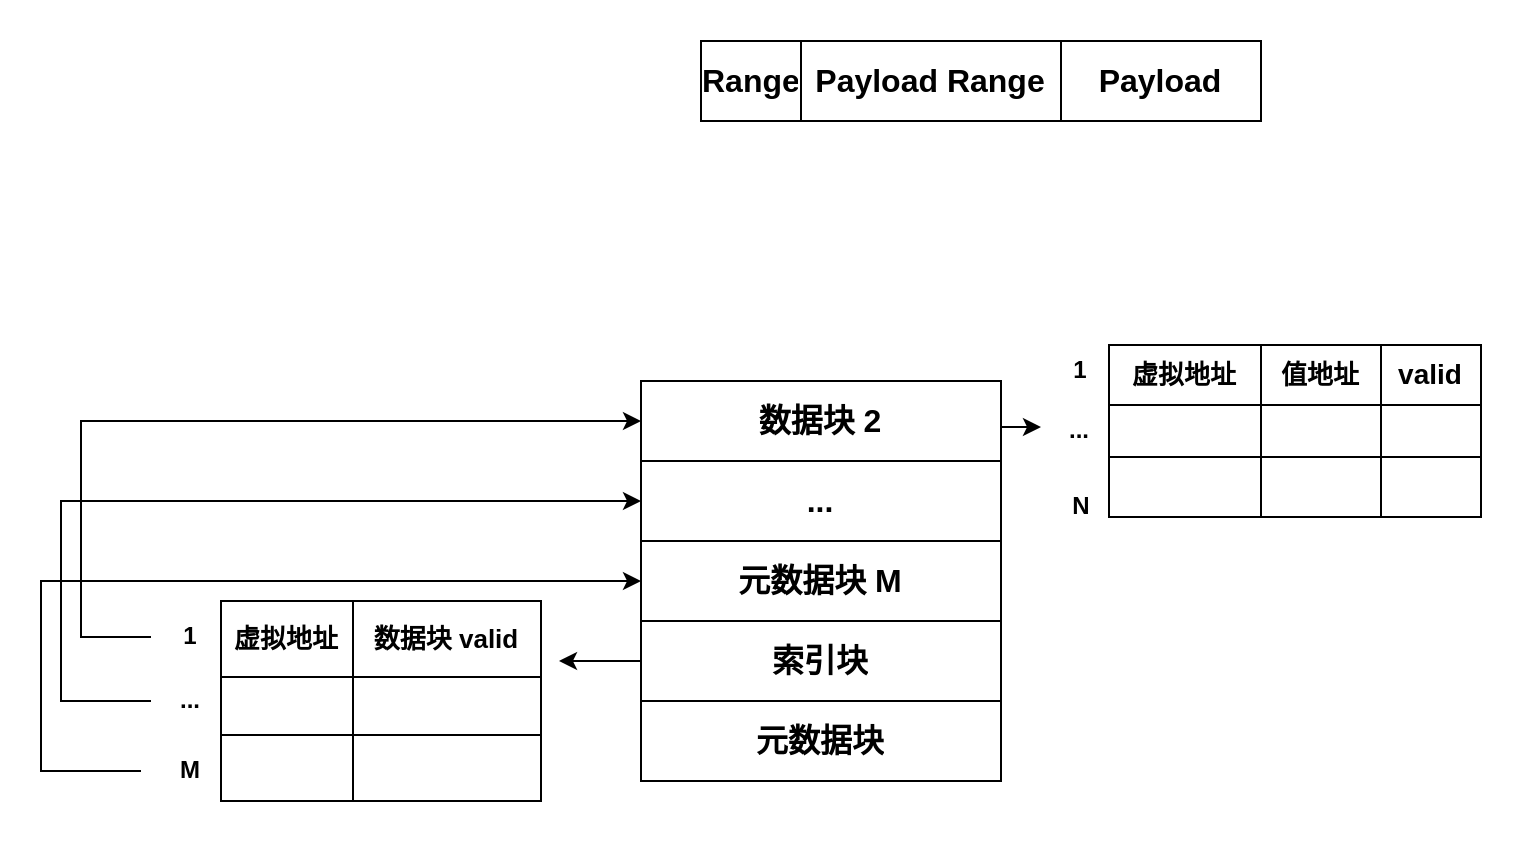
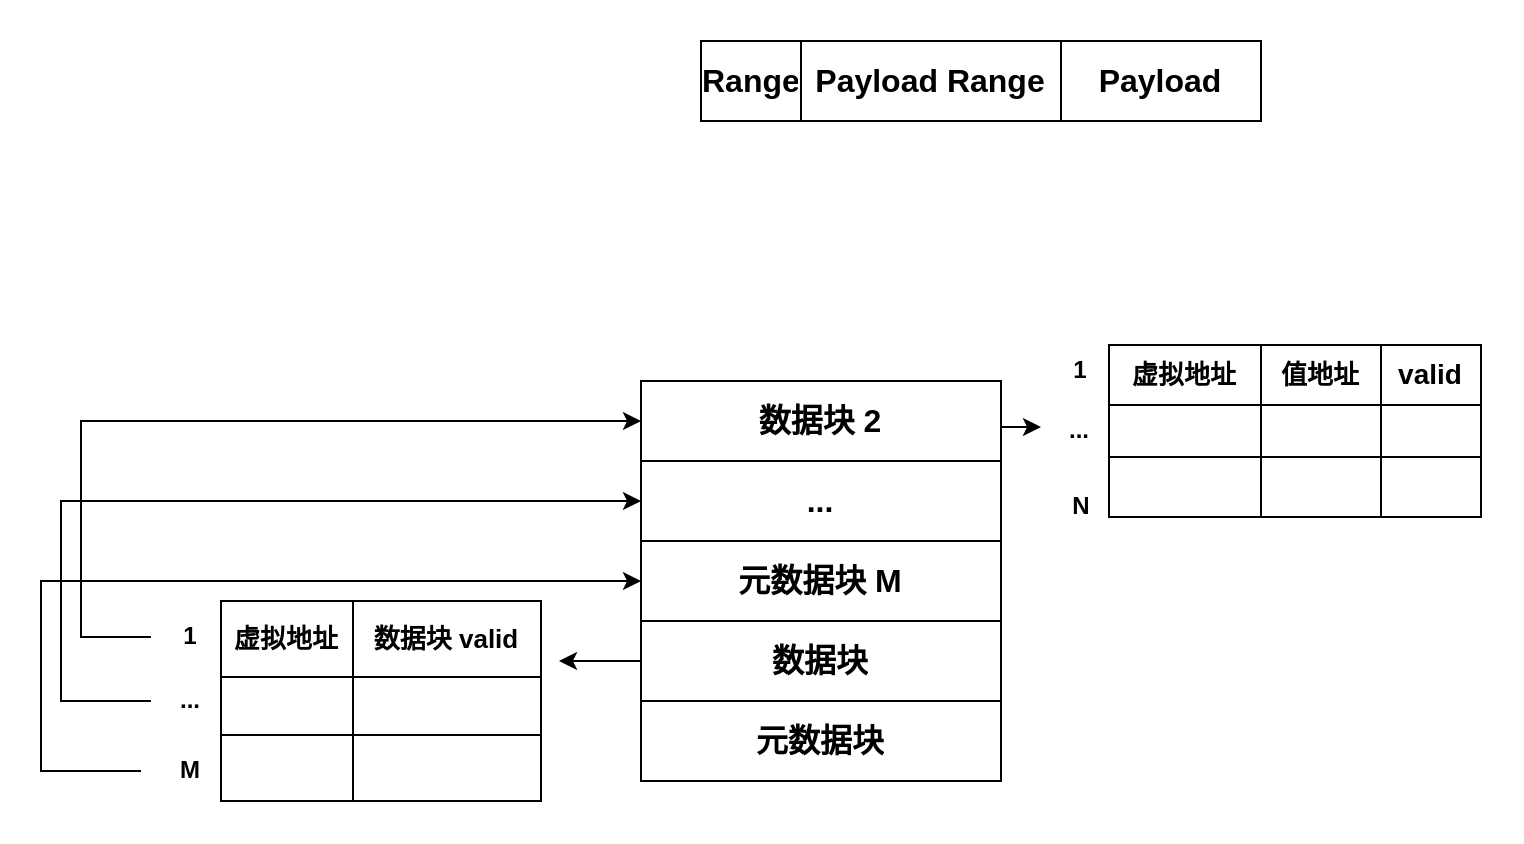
node "索引块": label "索引块" -> "数据块"
